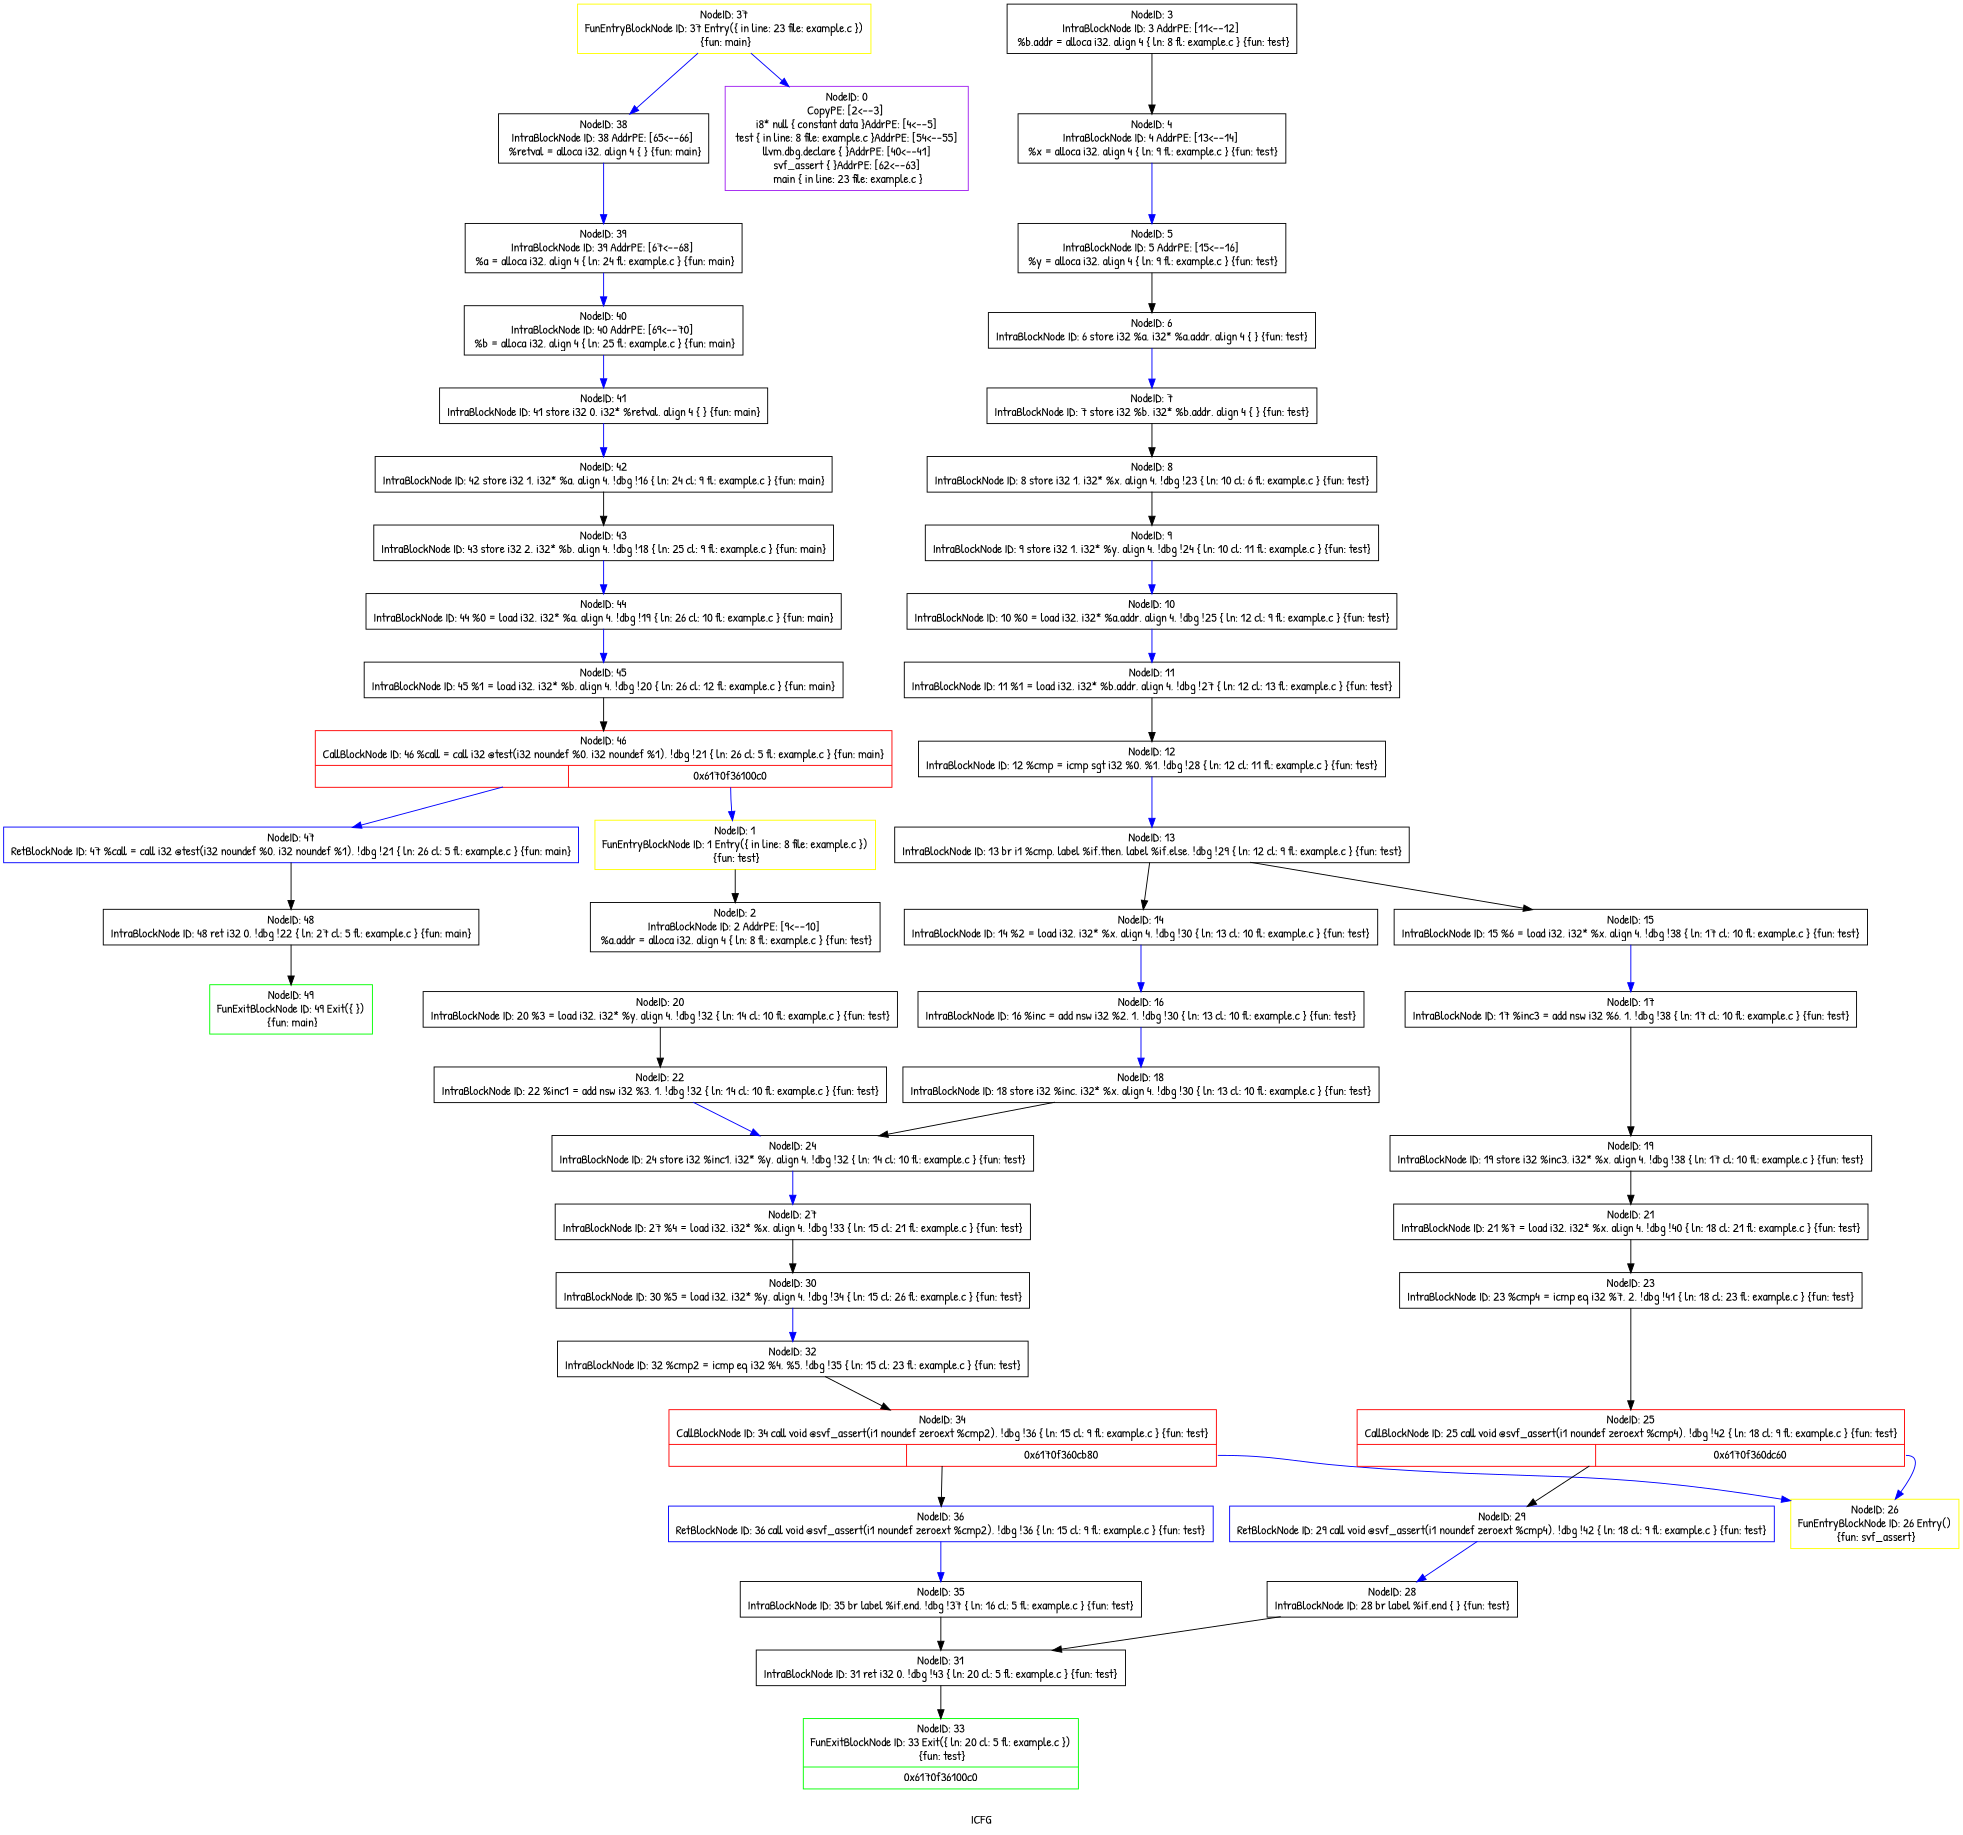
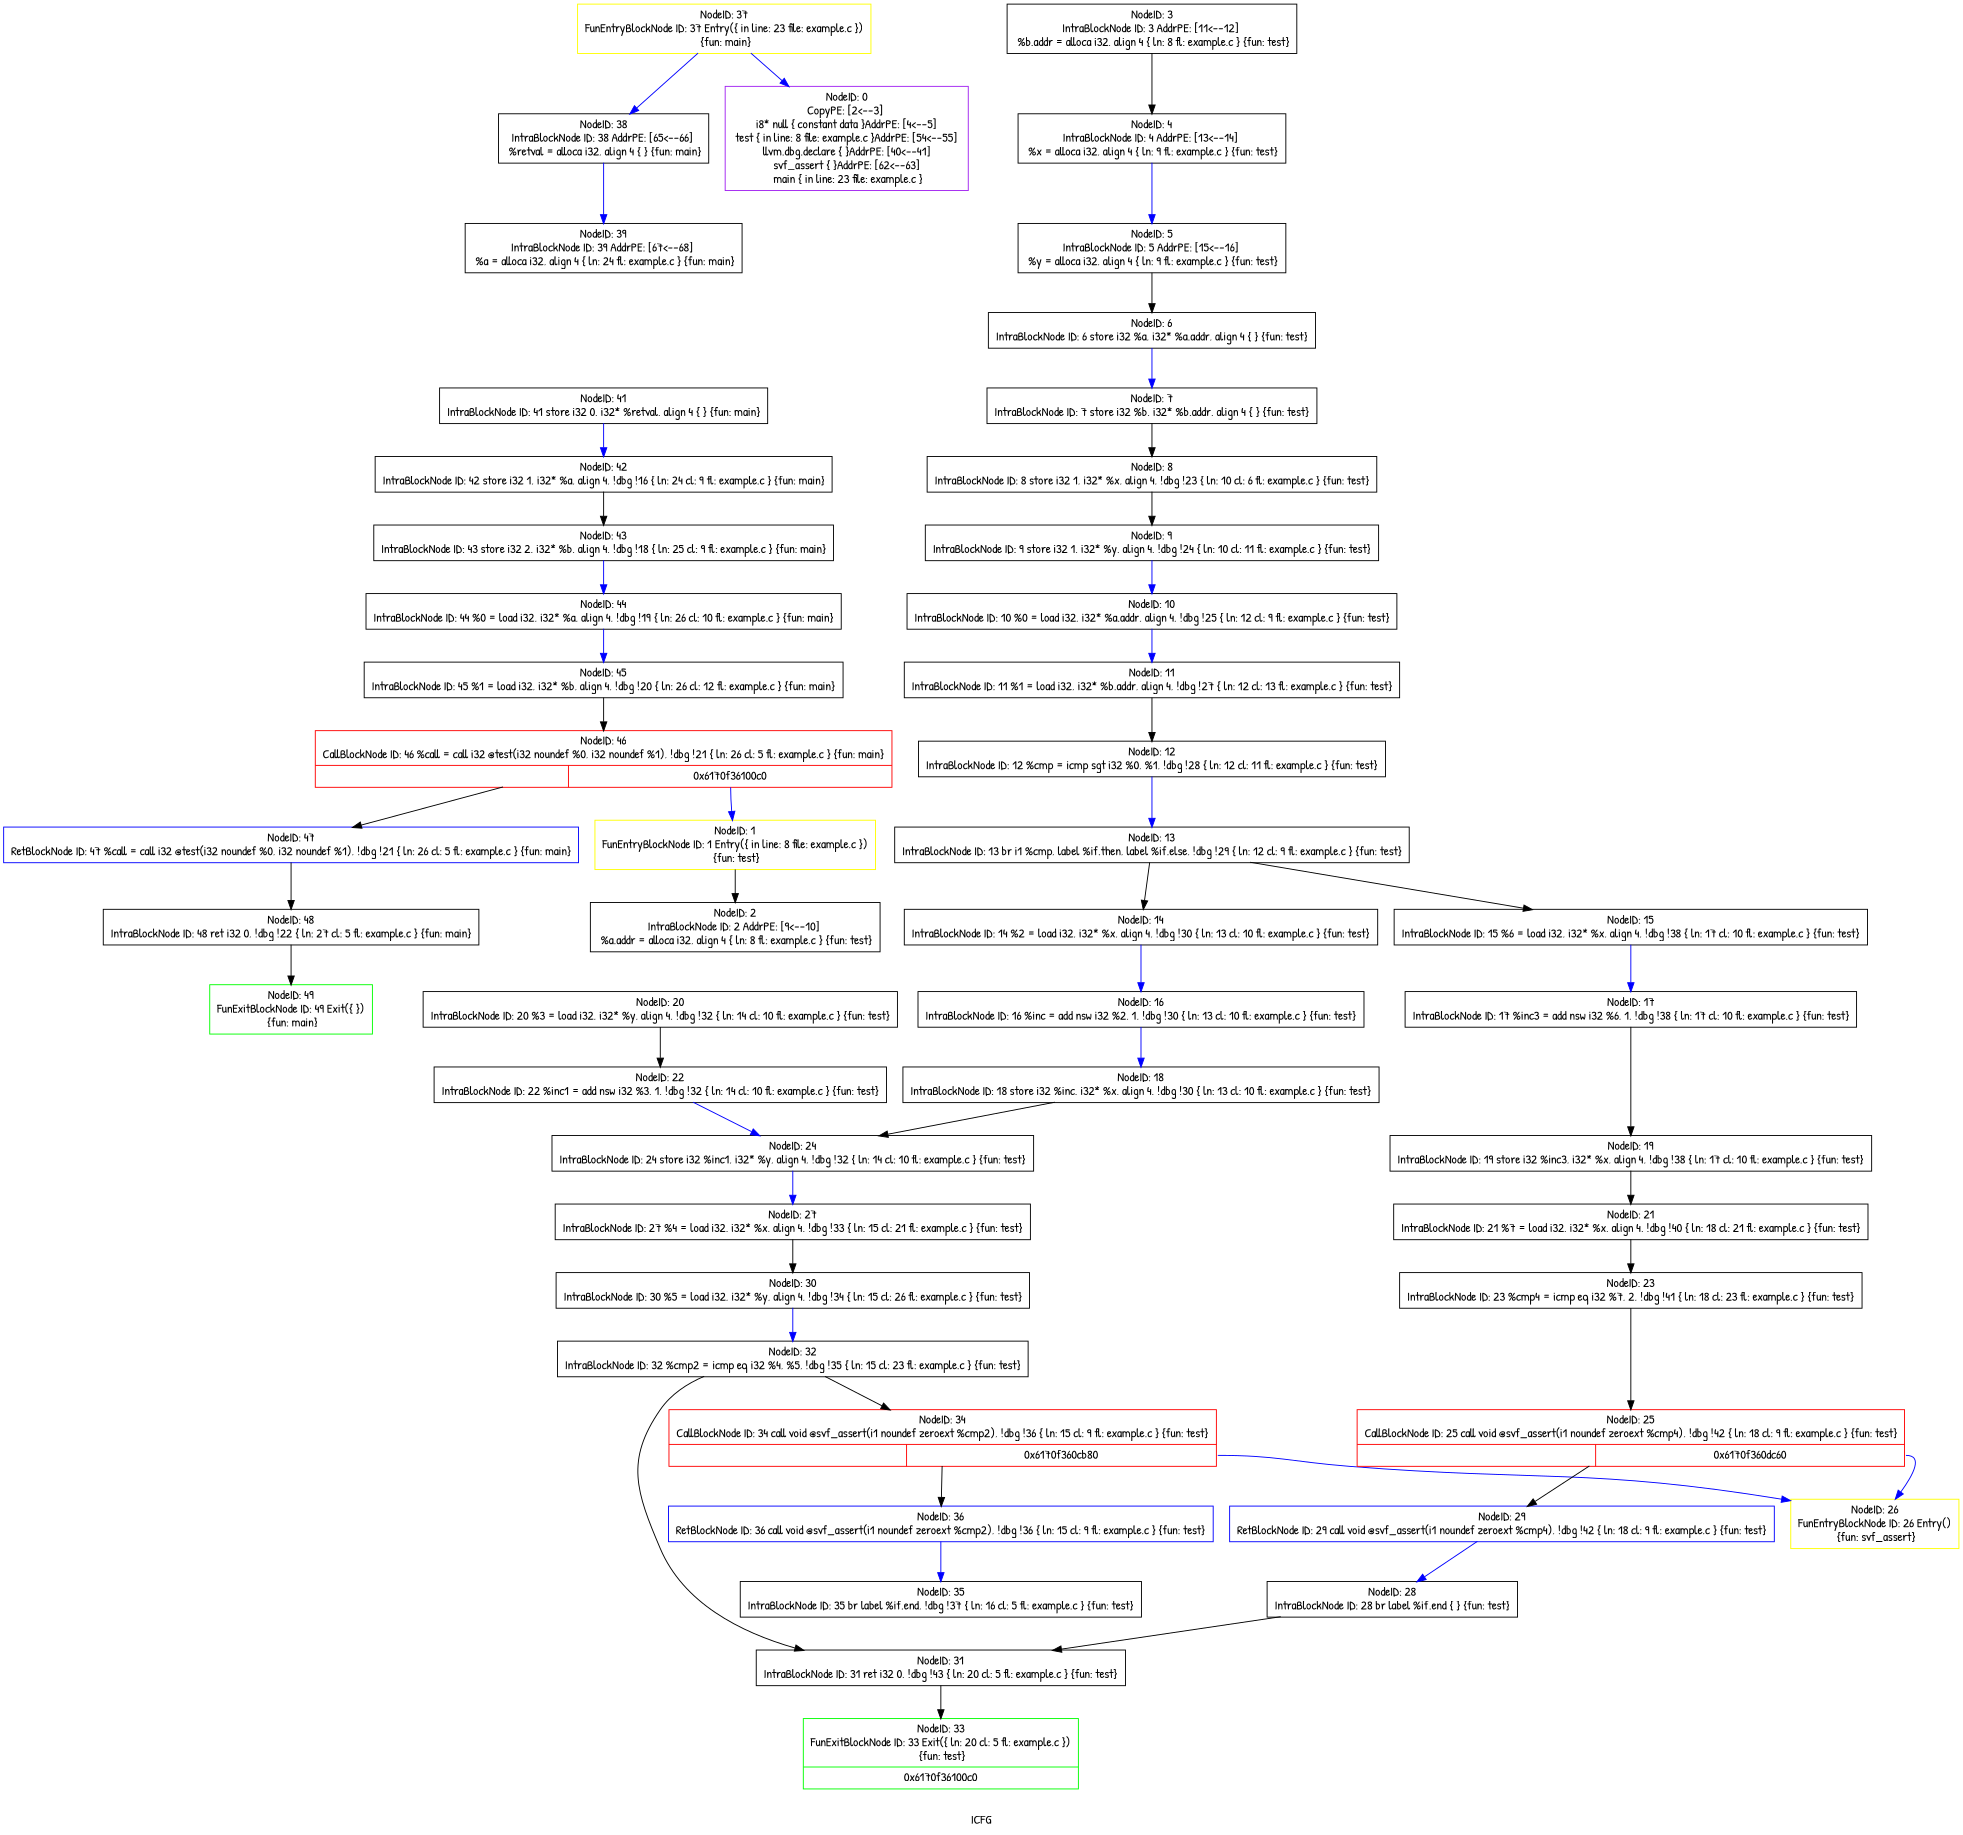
node "NodeID: 40": removed
edge "NodeID: 46" -> "NodeID: 47": color blue -> black
edge "NodeID: 35" -> "NodeID: 31": now "NodeID: 32" -> "NodeID: 31"
